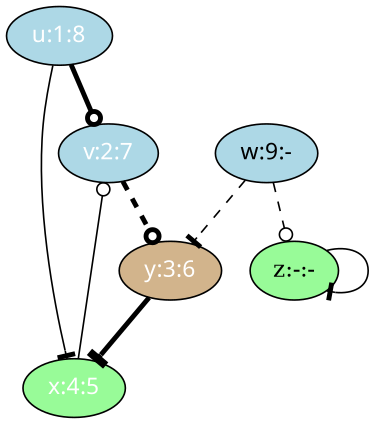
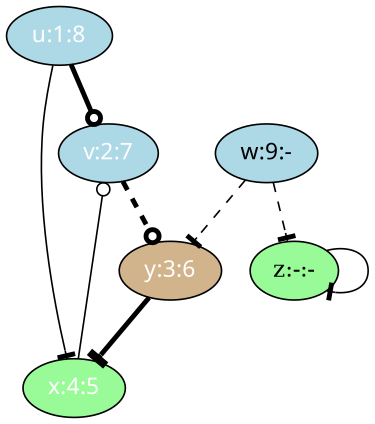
edge "w:9:-" -> "z:-:-": arrowhead odot -> tee
